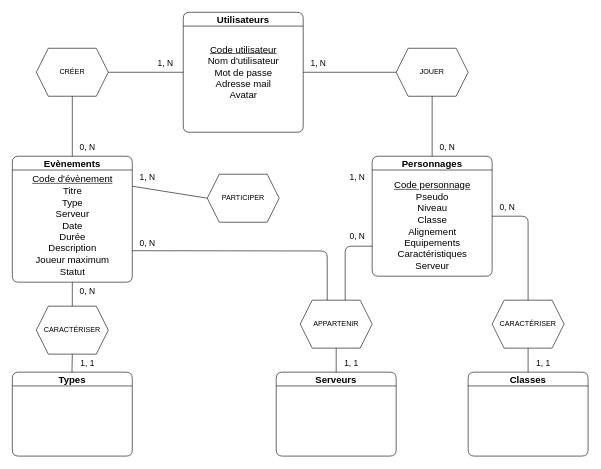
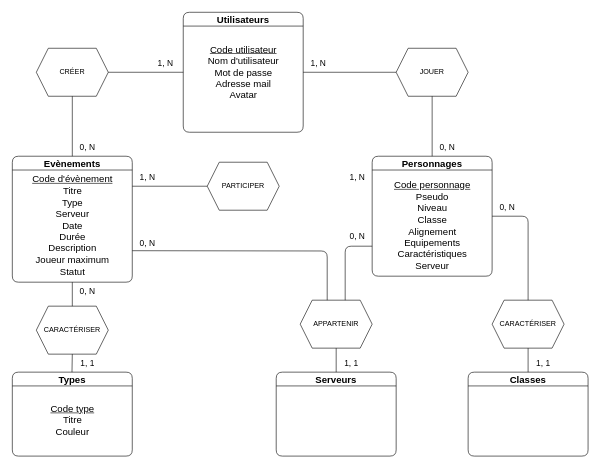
node "PARTICIPER": moved (243, 198) -> (243, 186)
node "Code type Titre Couleur": added
